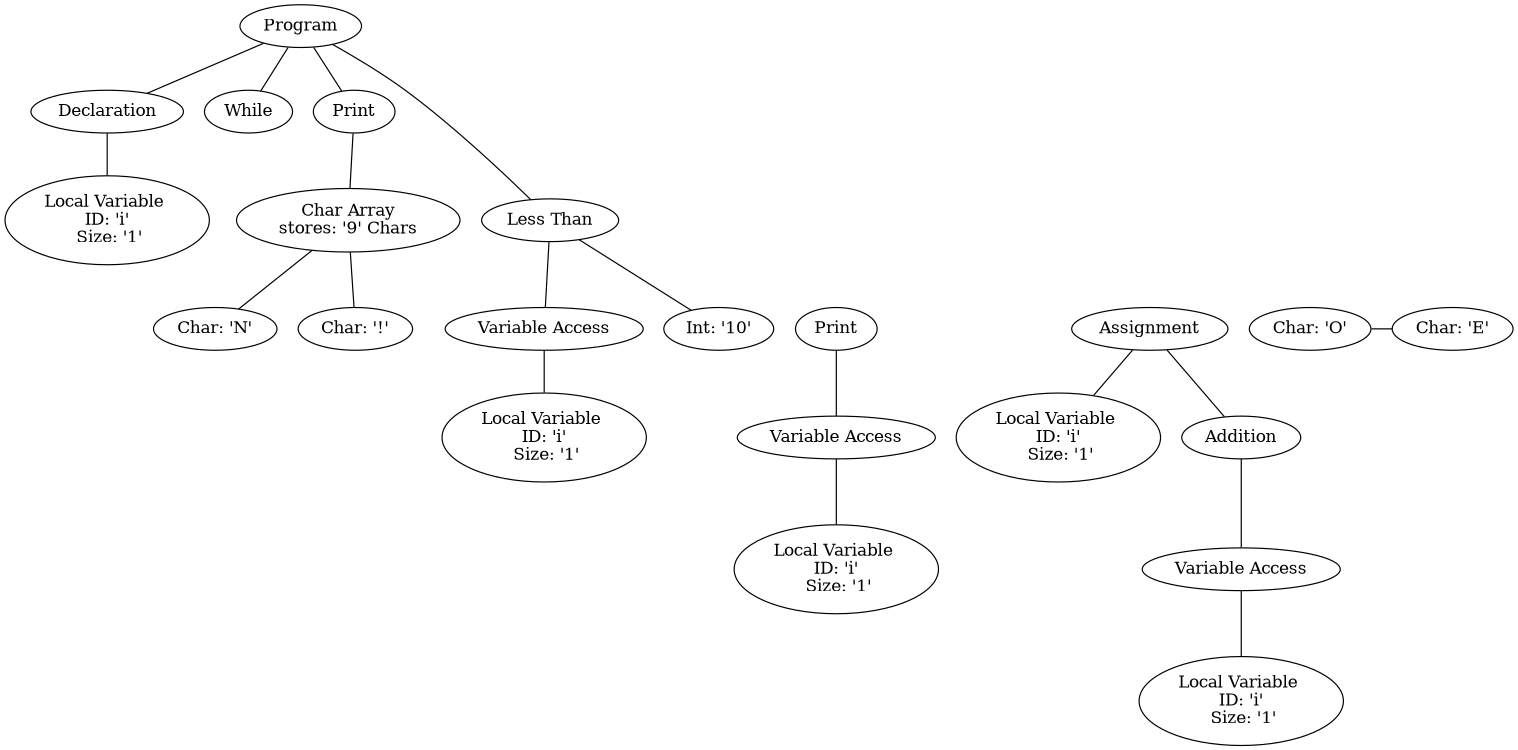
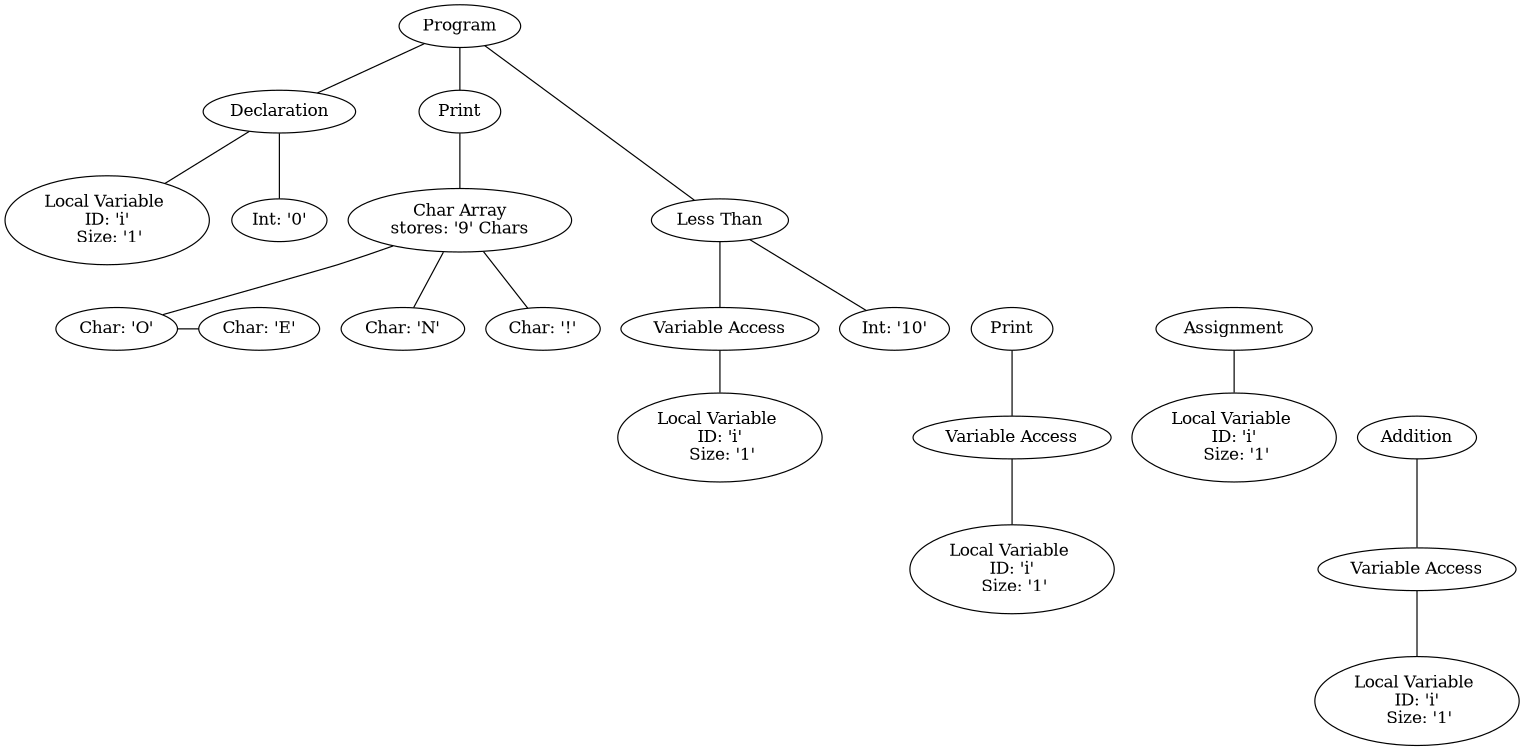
node "While": removed
node "Int: '0'": added
edge "Char Array" -- "Char: 'O'": added
edge "Assignment" -- "Addition": removed
